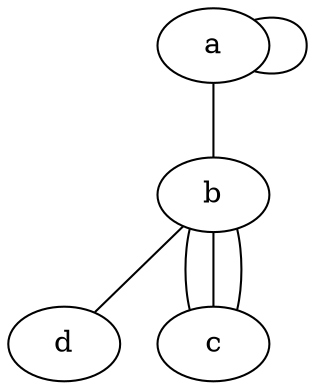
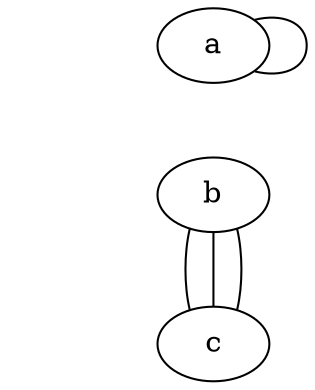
edge "a" -- "b": removed
node "d": removed
